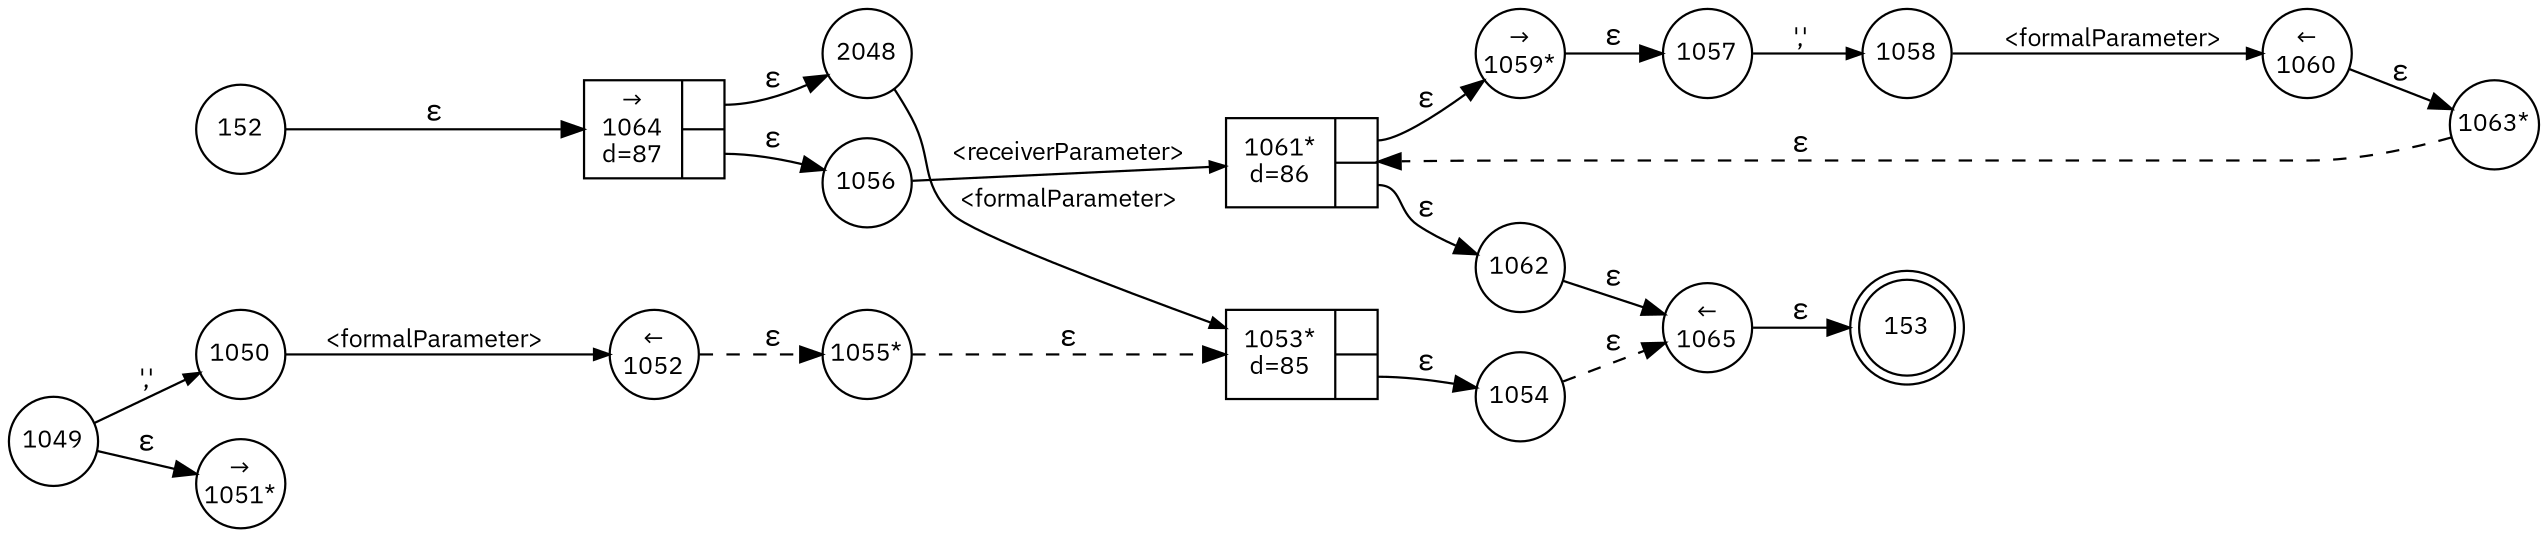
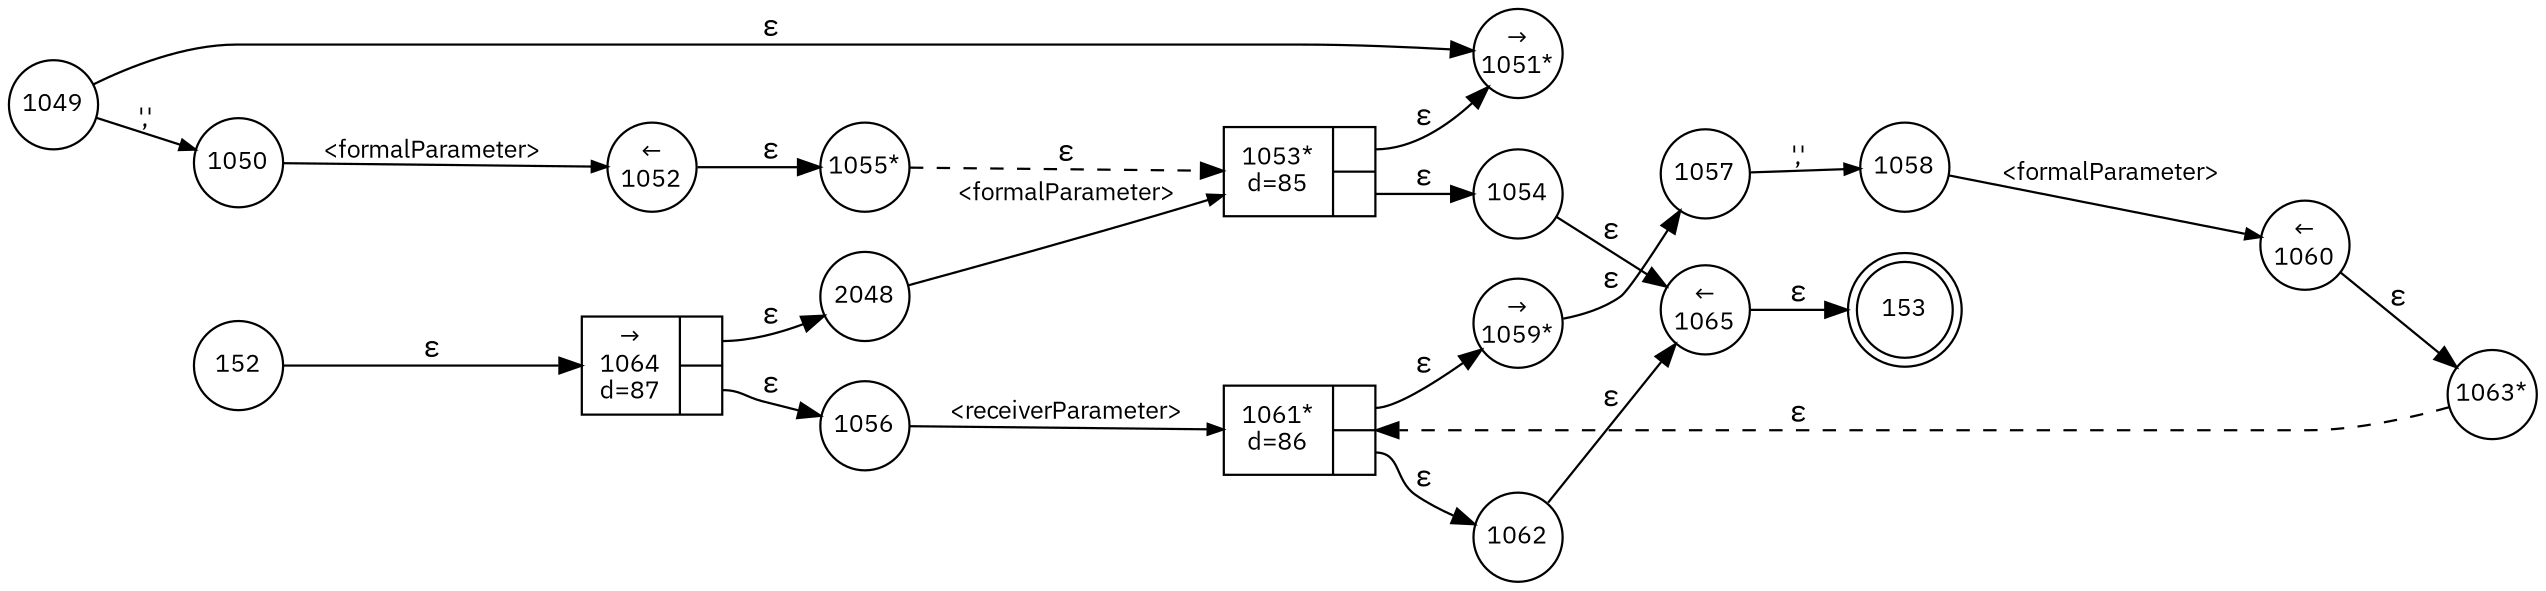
edge "1053*" -> "→ 1051*": added, label "ε"
edge "← 1052" -> "1055*": style dashed -> solid
edge "1054" -> "← 1065": style dashed -> solid
